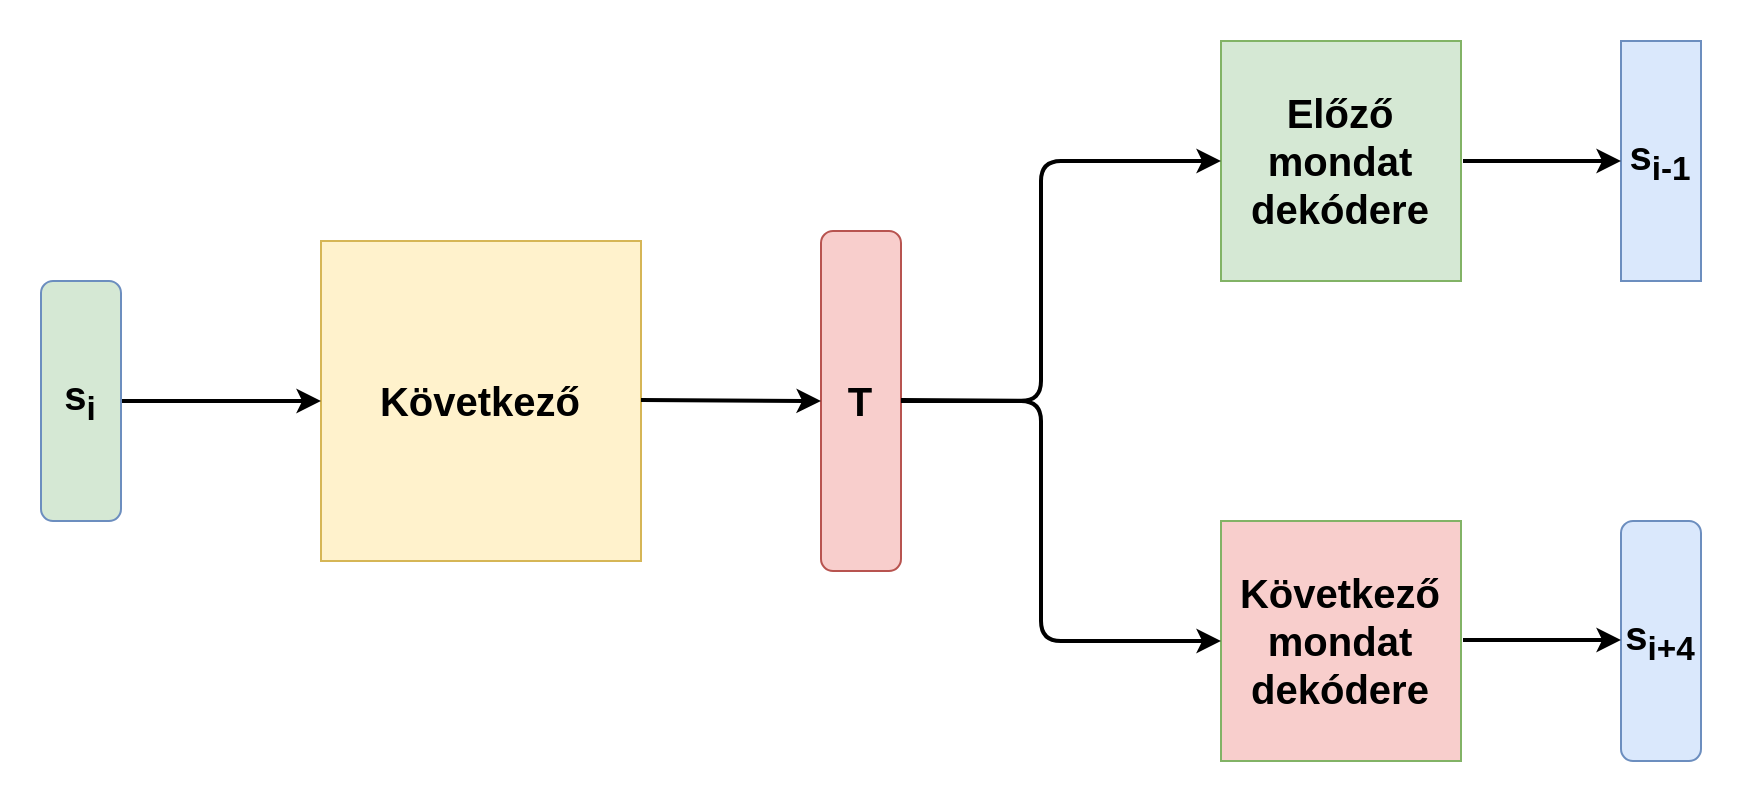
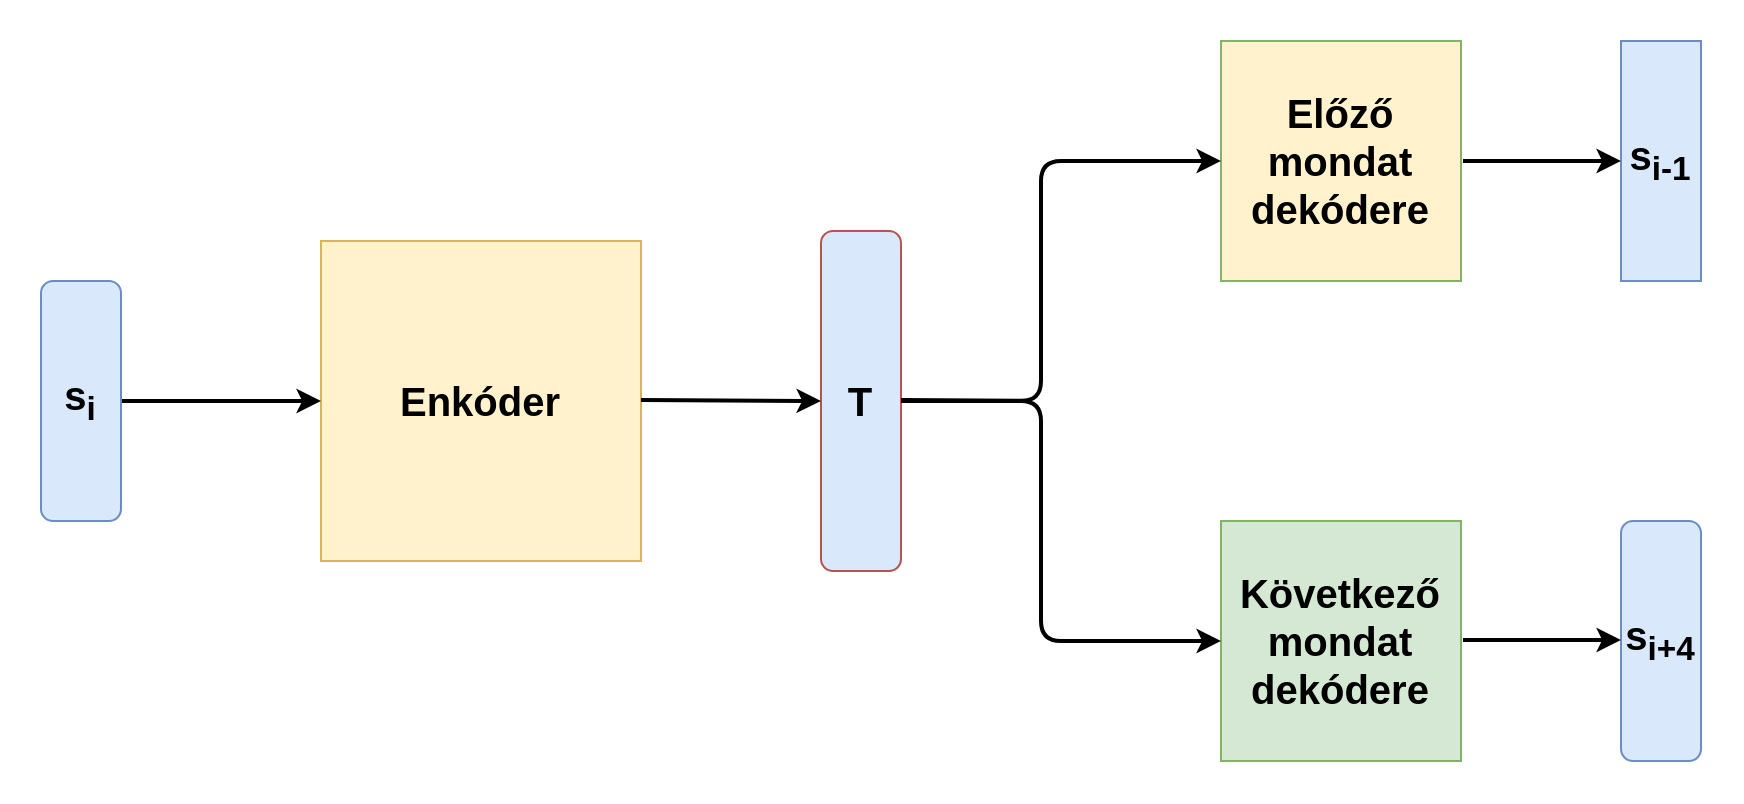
node "Előző mondat dekódere": fillcolor #d5e8d4 -> #fff2cc
node "si": fillcolor #d5e8d4 -> #dae8fc
node "Következő": label "Következő" -> "Enkóder"
node "T": fillcolor #f8cecc -> #dae8fc
node "Következő mondat dekódere": fillcolor #f8cecc -> #d5e8d4
